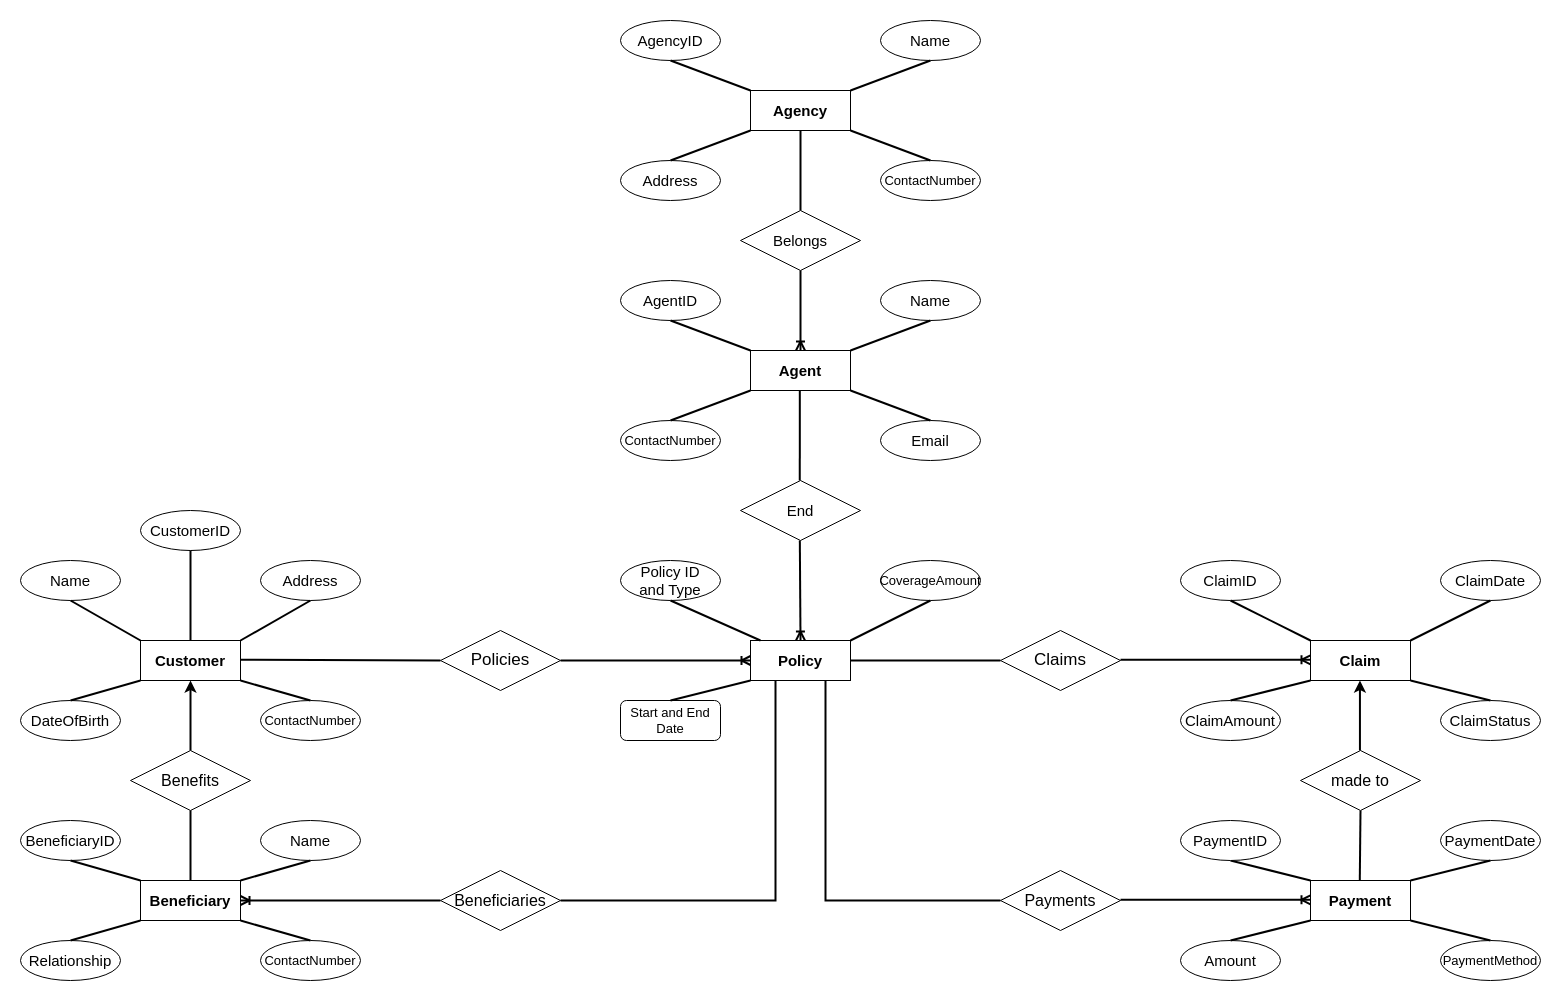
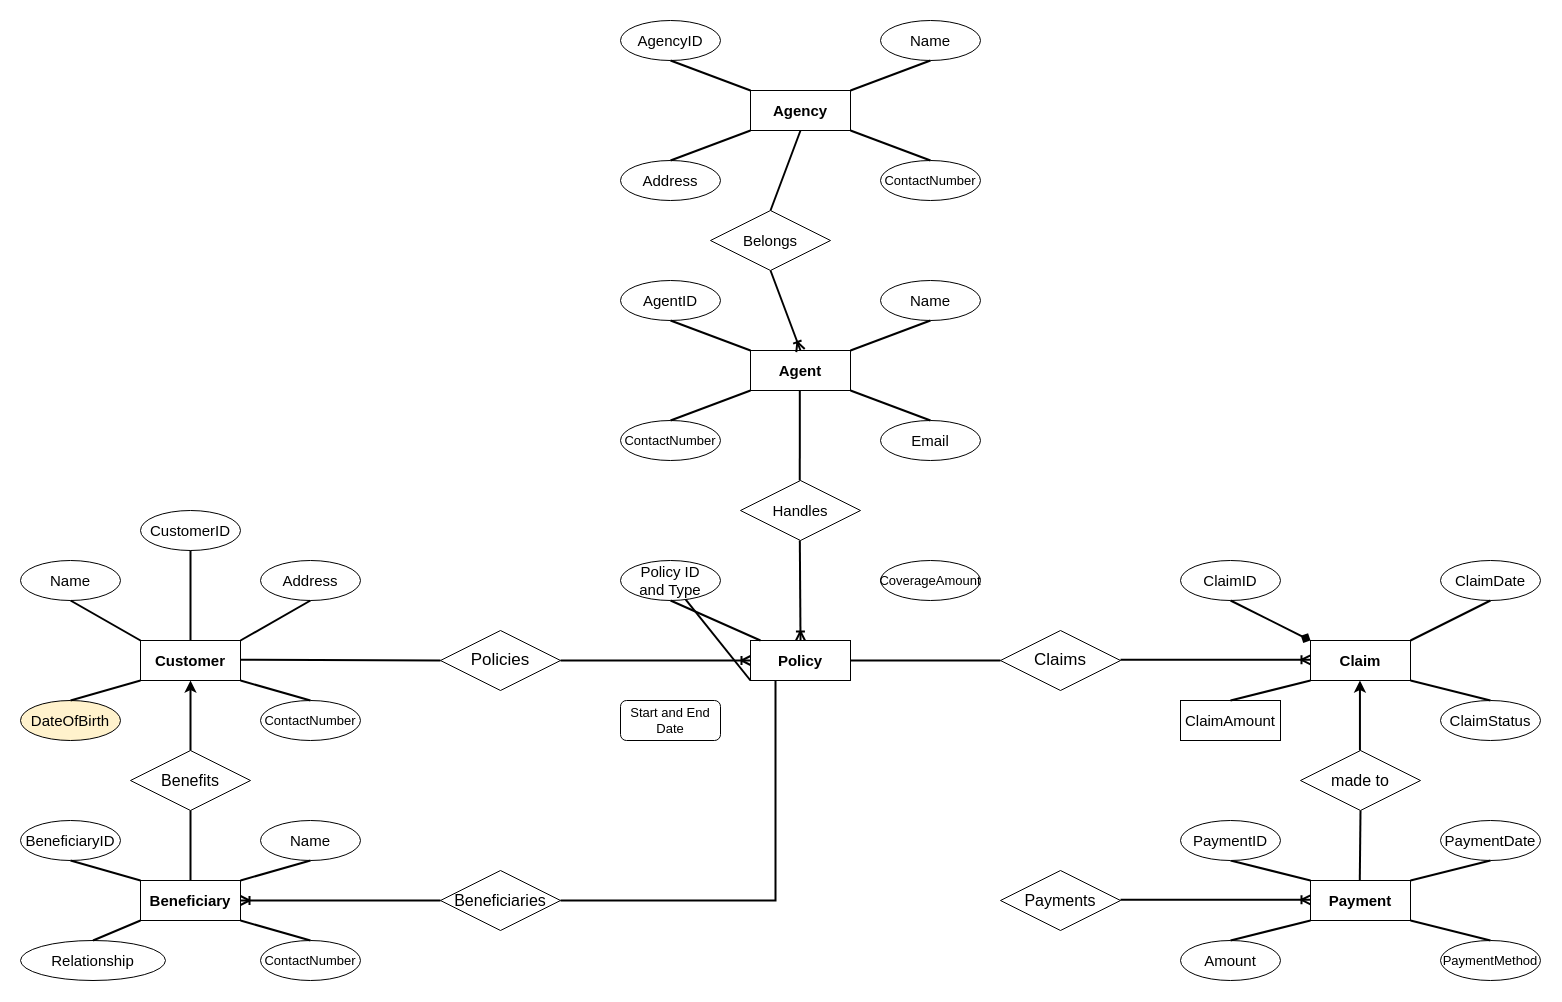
node "Belongs": moved (801, 241) -> (771, 241)
node "End": label "End" -> "Handles"
edge "CoverageAmount" -- "Policy": removed
edge "ClaimID" -- "Claim": arrowhead none -> diamond
edge "Policy" -- "Start and End Date": now "Policy" -- "Policy ID and Type"
node "DateOfBirth": fillcolor #ffffff -> #fff2cc
node "ClaimAmount": shape ellipse -> rectangle
edge "Policy" -- "Payments": removed
node "Relationship": size 100x40 -> 145x40
